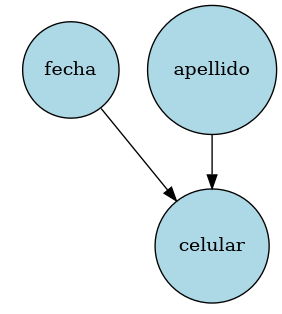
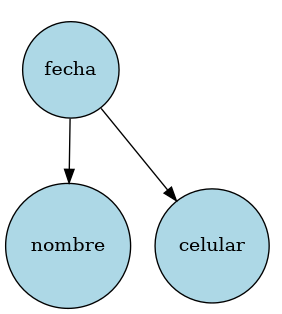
node "apellido": removed
node "nombre": added
